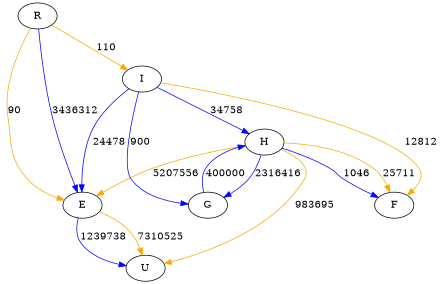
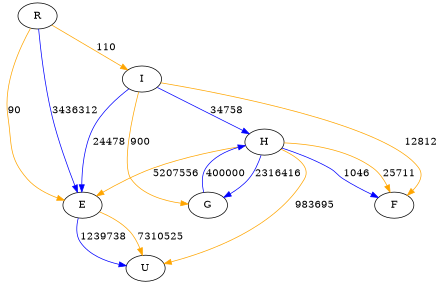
edge "I" -> "G": color blue -> orange
